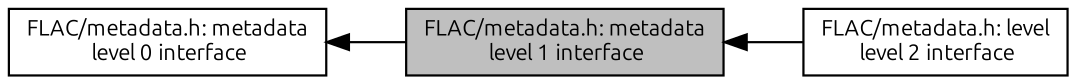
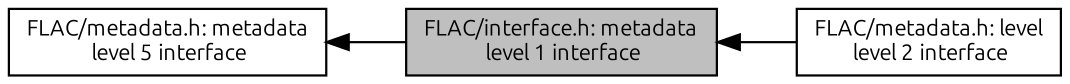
node "FLAC/metadata.h: metadata level 0 interface": label "FLAC/metadata.h: metadata level 0 interface" -> "FLAC/metadata.h: metadata level 5 interface"
node "FLAC/metadata.h: metadata level 1 interface": label "FLAC/metadata.h: metadata level 1 interface" -> "FLAC/interface.h: metadata level 1 interface"
